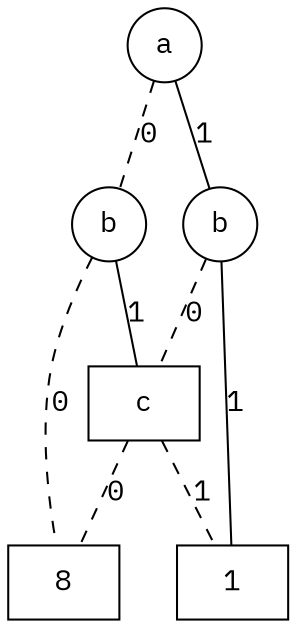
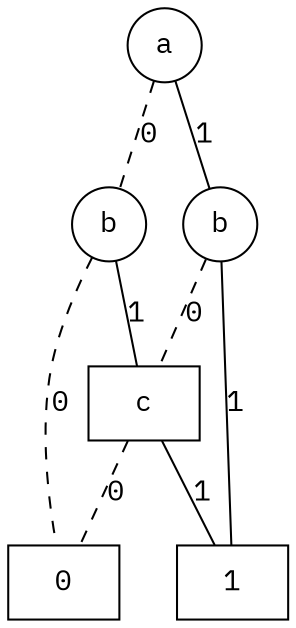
edge "c" -- "1": style dashed -> solid
node "8": label "8" -> "0"
